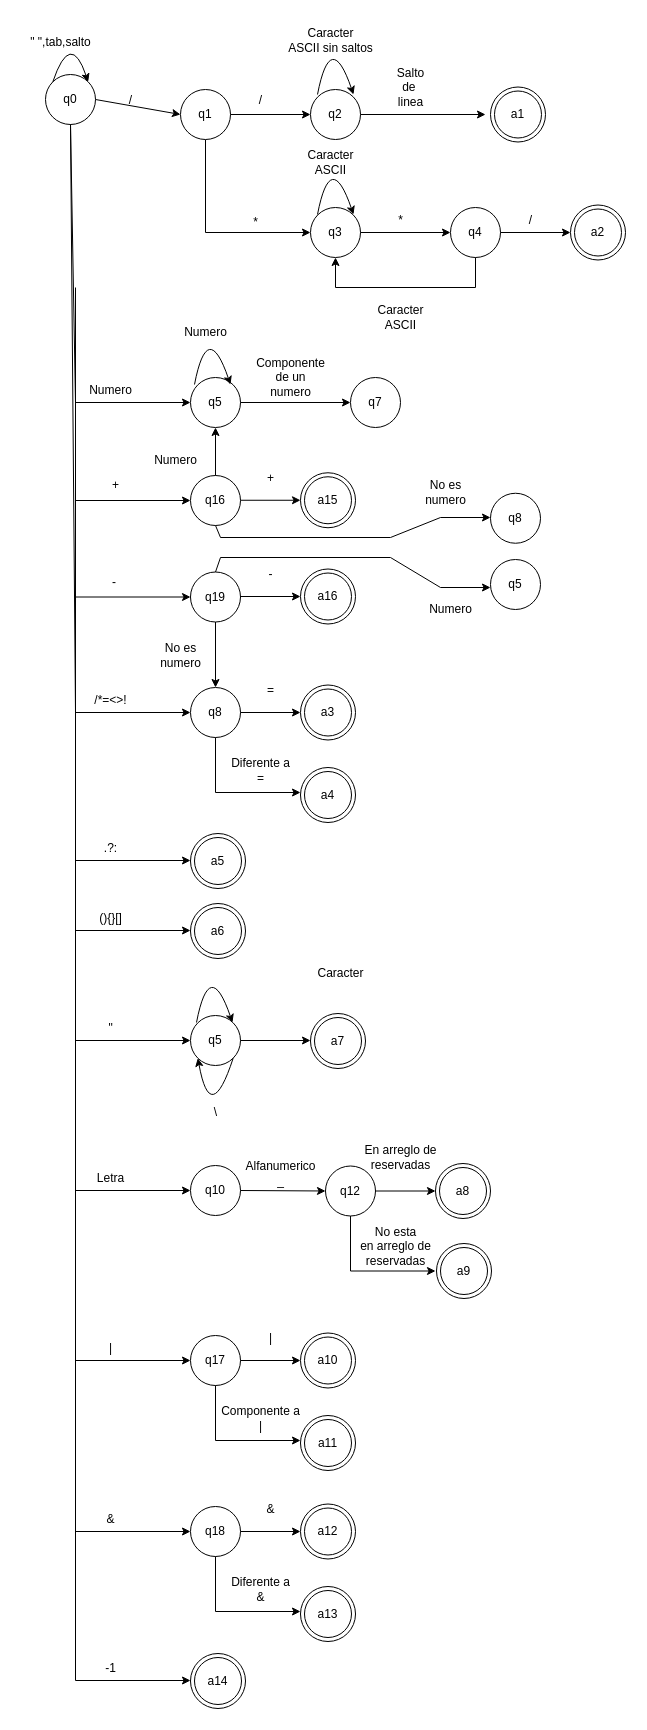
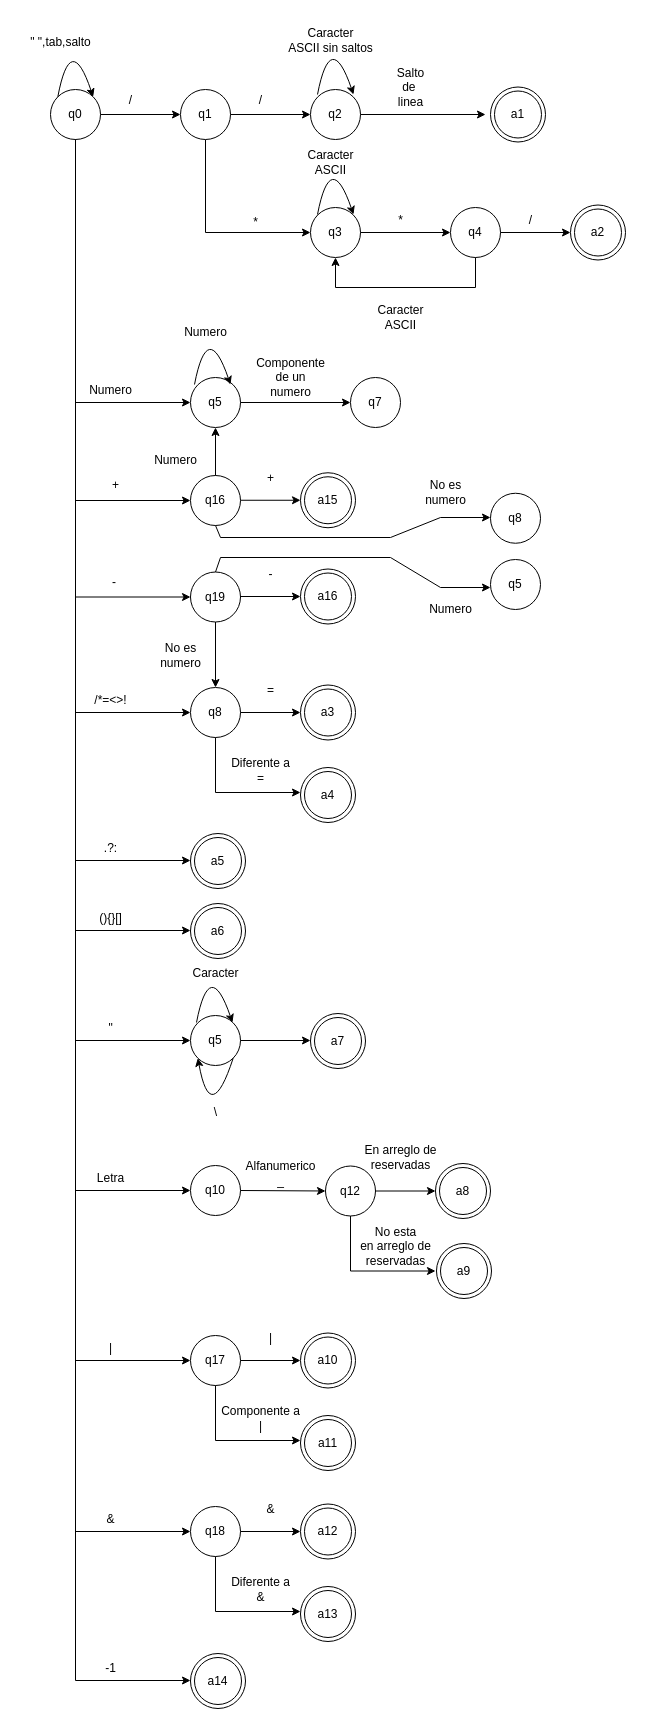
node "q0": moved (71, 100) -> (76, 115)
node "Caracter": moved (341, 974) -> (216, 974)
